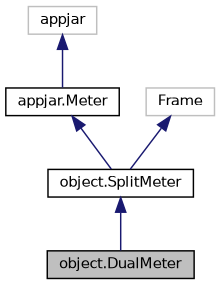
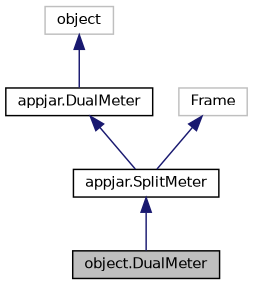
node "appjar": label "appjar" -> "object"
node "appjar.Meter": label "appjar.Meter" -> "appjar.DualMeter"
node "object.SplitMeter": label "object.SplitMeter" -> "appjar.SplitMeter"
